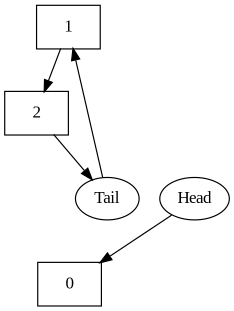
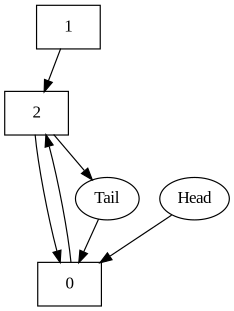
edge "Tail" -> "1": now "Tail" -> "0"
edge "2" -> "0": added
edge "0" -> "2": added
